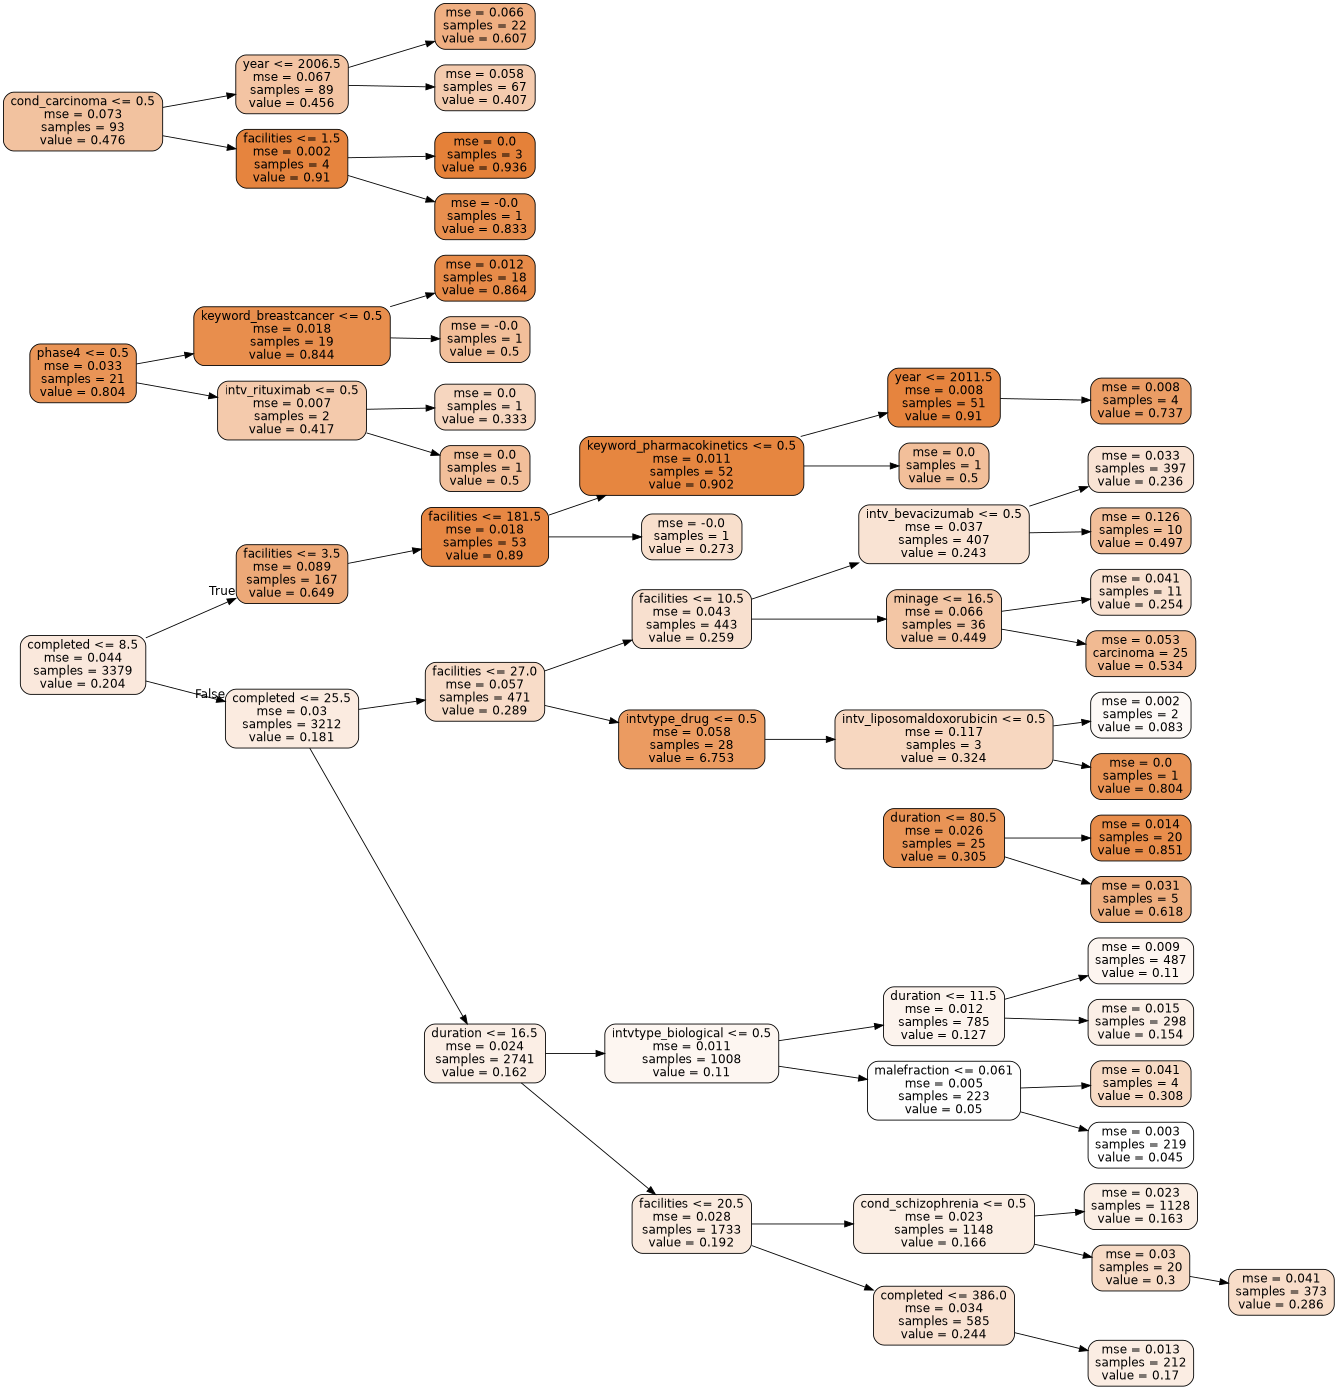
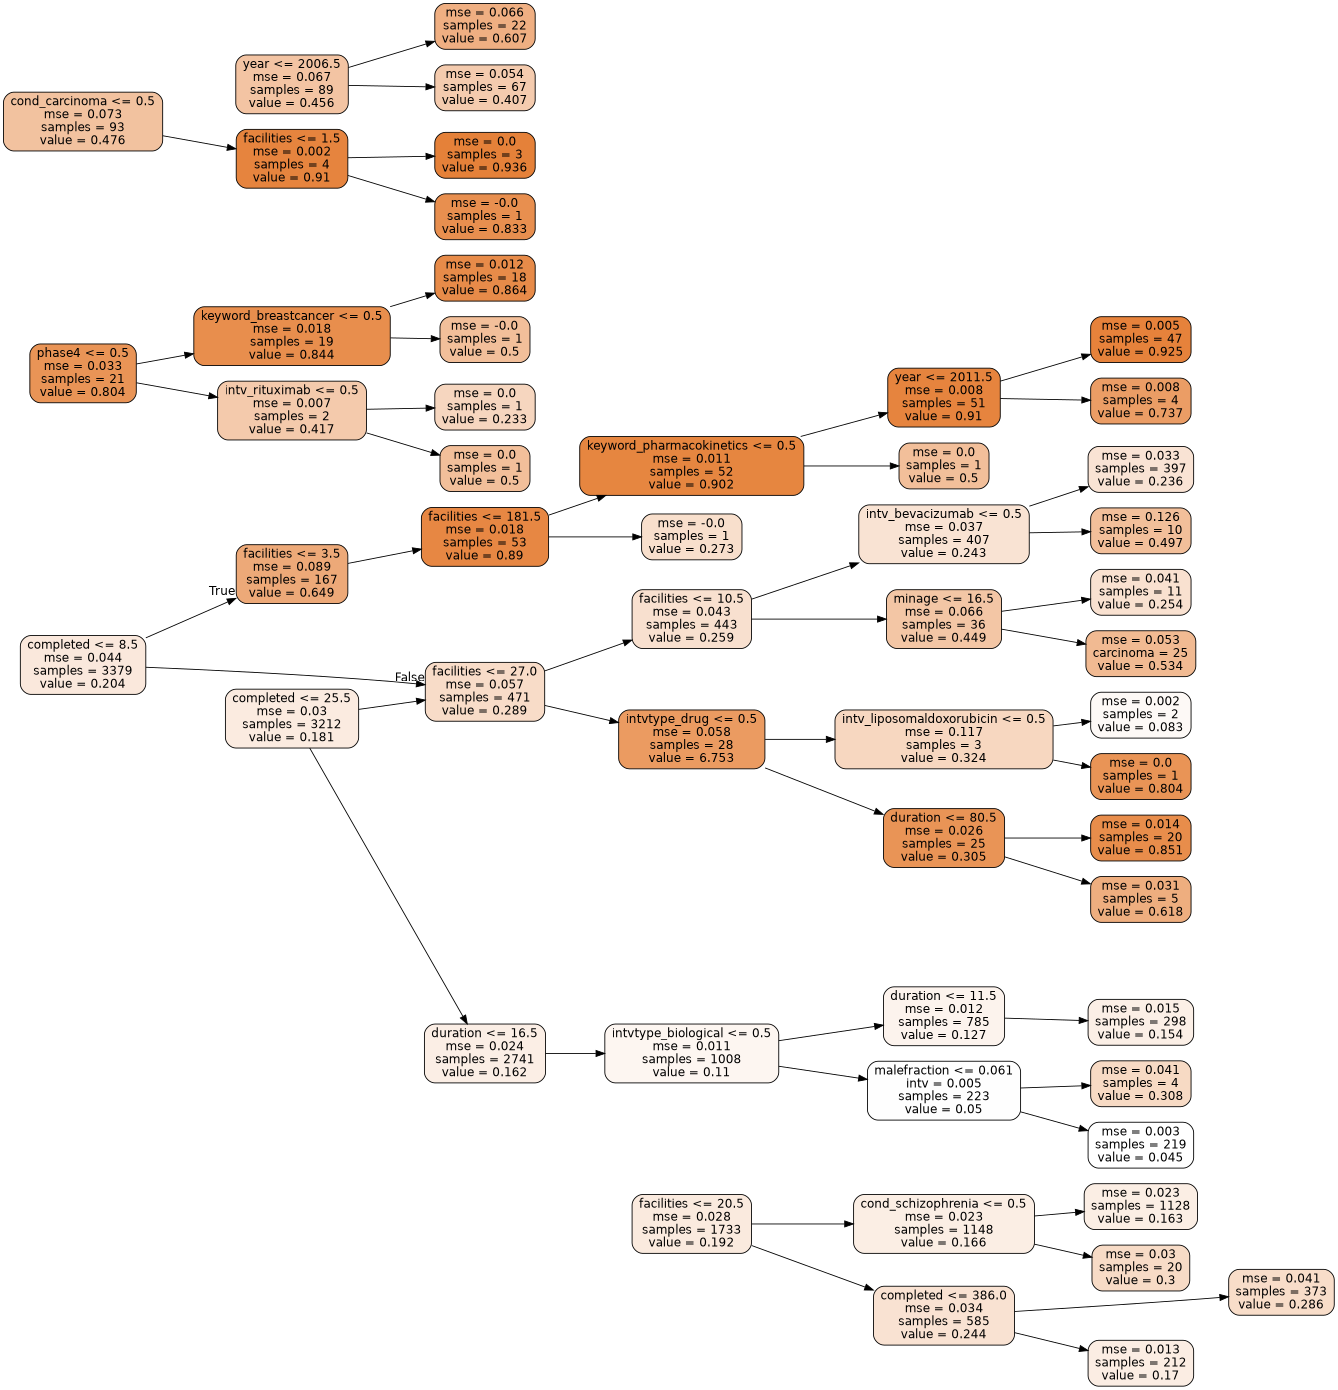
node "mse = 0.058 samples = 67 value = 0.407": label "mse = 0.058 samples = 67 value = 0.407" -> "mse = 0.054 samples = 67 value = 0.407"
edge "cond_carcinoma <= 0.5 mse = 0.073 samples = 93 value = 0.476" -> "year <= 2006.5 mse = 0.067 samples = 89 value = 0.456": removed
node "mse = 0.005 samples = 47 value = 0.925": added
node "mse = 0.0 samples = 1 value = 0.333": label "mse = 0.0 samples = 1 value = 0.333" -> "mse = 0.0 samples = 1 value = 0.233"
edge "completed <= 8.5 mse = 0.044 samples = 3379 value = 0.204" -> "completed <= 25.5 mse = 0.03 samples = 3212 value = 0.181": now "completed <= 8.5 mse = 0.044 samples = 3379 value = 0.204" -> "facilities <= 27.0 mse = 0.057 samples = 471 value = 0.289"
edge "intvtype_drug <= 0.5 mse = 0.058 samples = 28 value = 6.753" -> "duration <= 80.5 mse = 0.026 samples = 25 value = 0.305": added
node "mse = 0.009 samples = 487 value = 0.11": removed
node "malefraction <= 0.061 mse = 0.005 samples = 223 value = 0.05": label "malefraction <= 0.061 mse = 0.005 samples = 223 value = 0.05" -> "malefraction <= 0.061 intv = 0.005 samples = 223 value = 0.05"
edge "duration <= 16.5 mse = 0.024 samples = 2741 value = 0.162" -> "facilities <= 20.5 mse = 0.028 samples = 1733 value = 0.192": removed
edge "mse = 0.03 samples = 20 value = 0.3" -> "mse = 0.041 samples = 373 value = 0.286": now "completed <= 386.0 mse = 0.034 samples = 585 value = 0.244" -> "mse = 0.041 samples = 373 value = 0.286"
